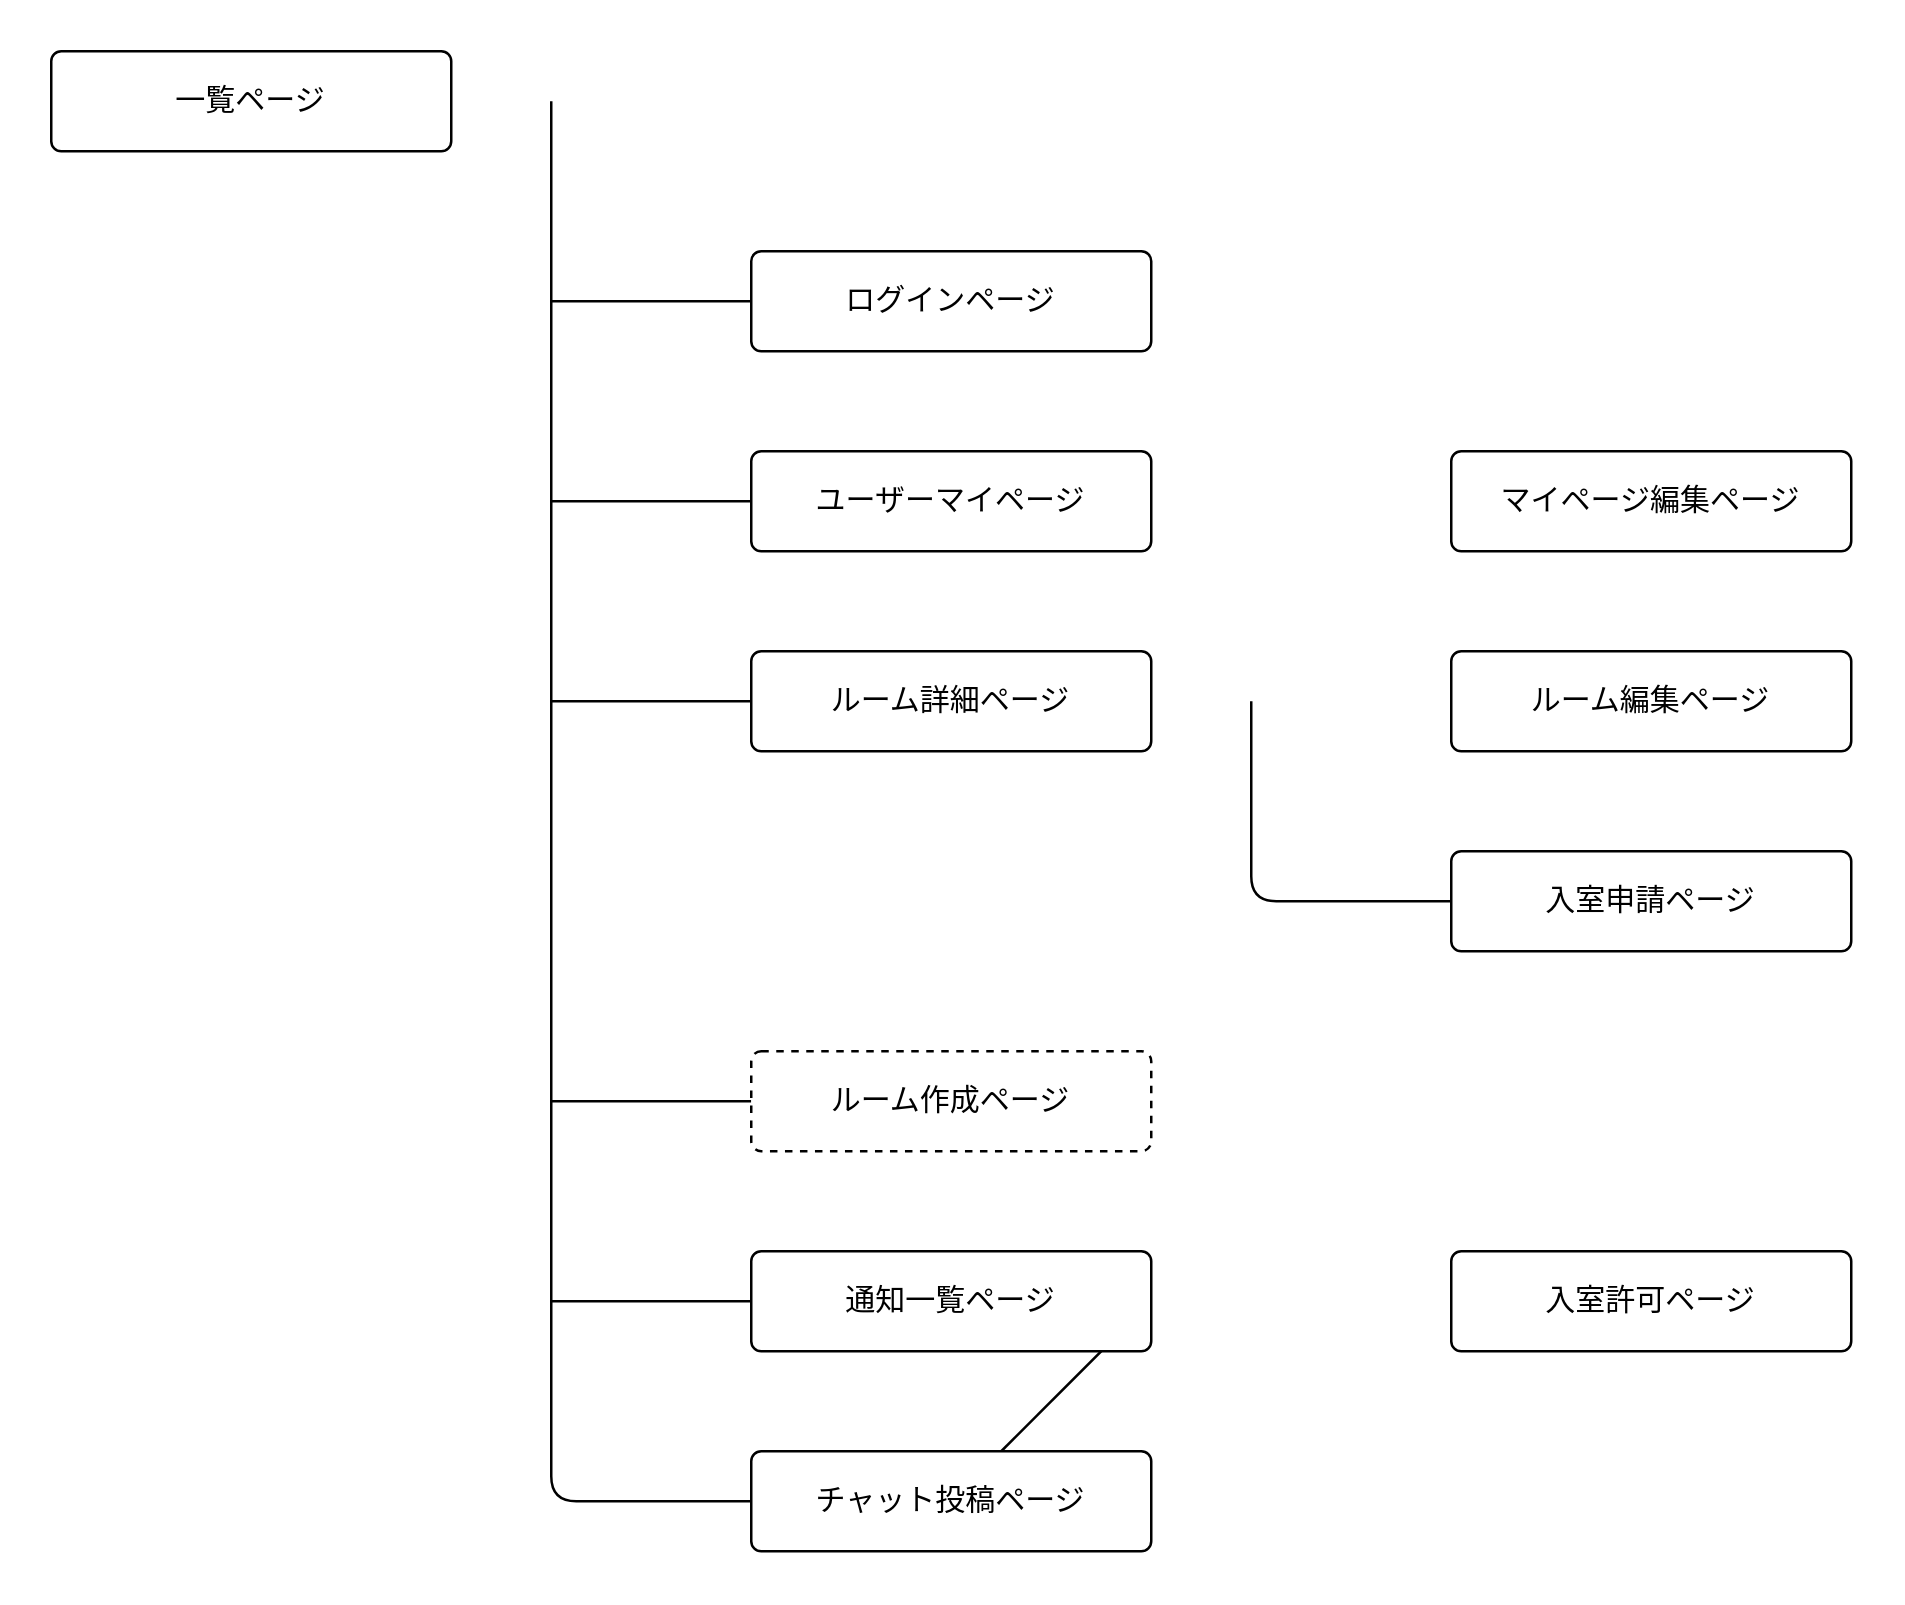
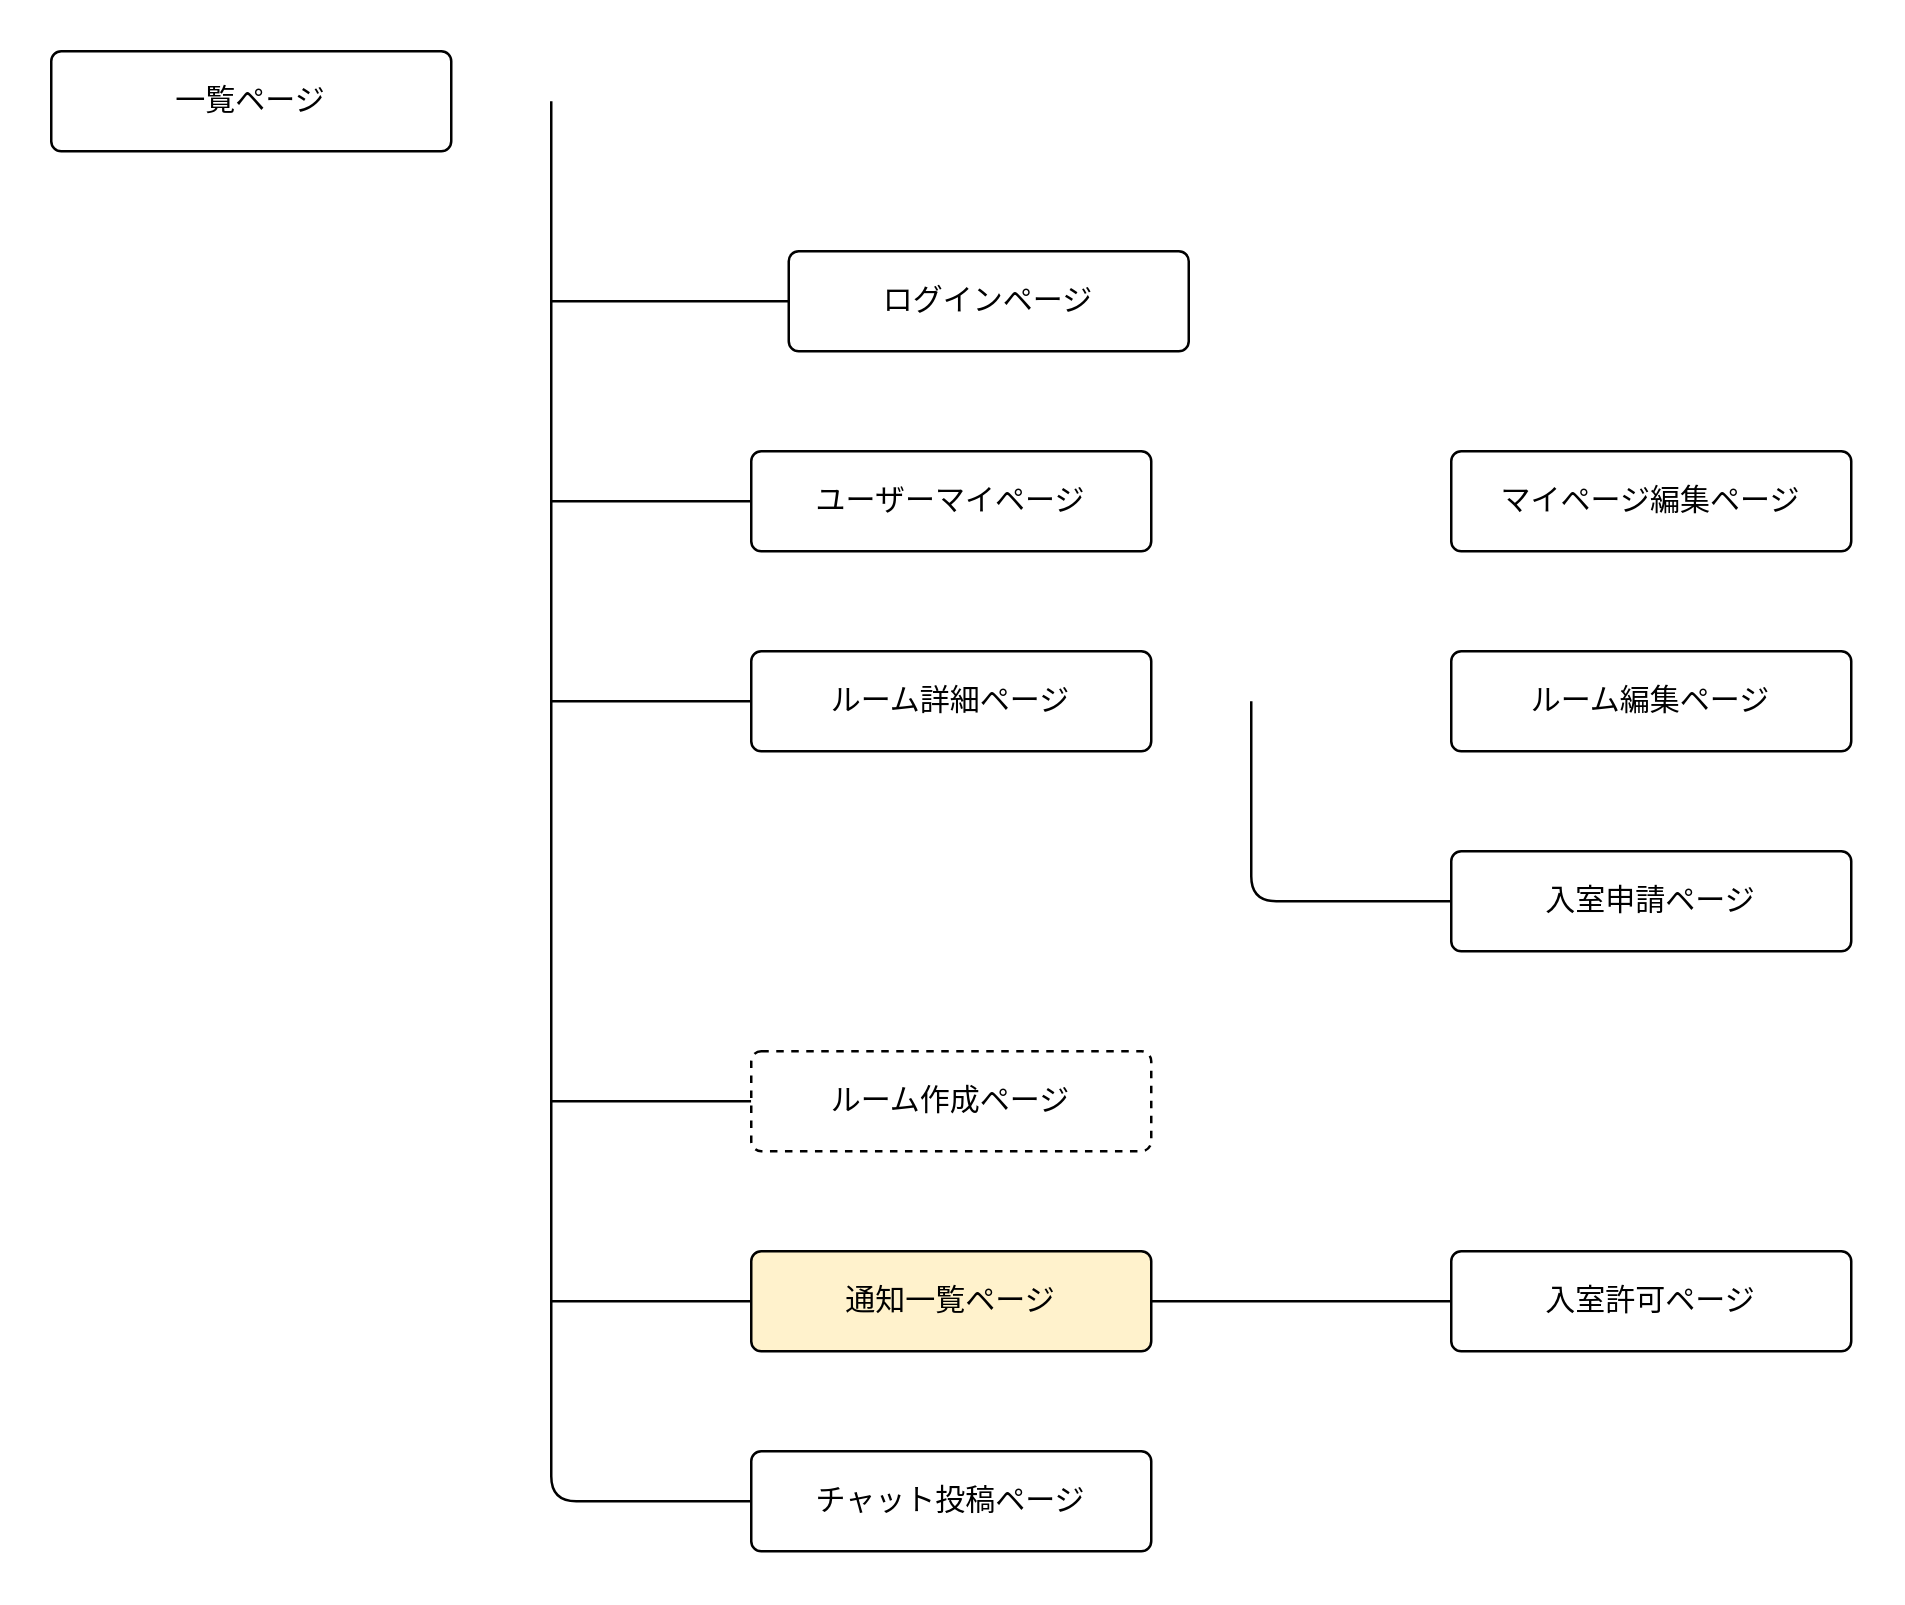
node "ログインページ": moved (951, 301) -> (989, 301)
node "通知一覧ページ": fillcolor #ffffff -> #fff2cc
edge "通知一覧ページ" -- "チャット投稿ページ": now "通知一覧ページ" -- "入室許可ページ"
